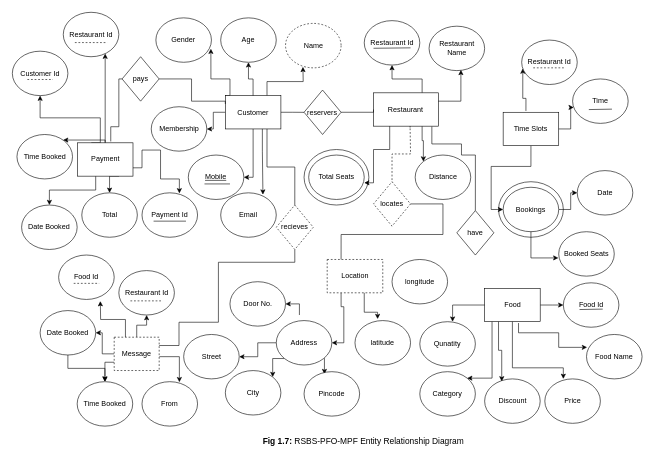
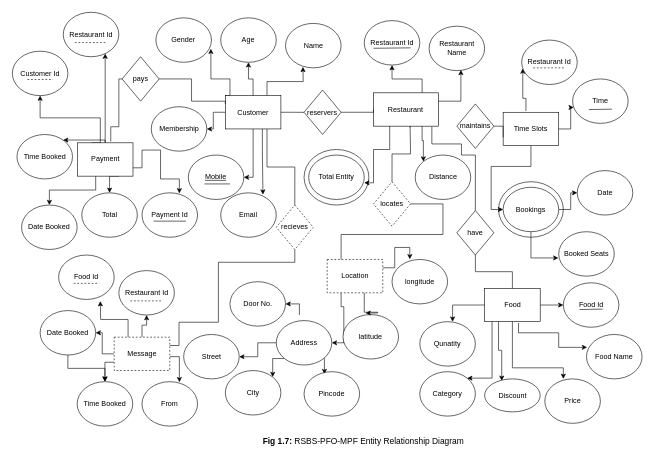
node "Name": style dashed -> solid
node "maintains": added
edge "maintains" -- "Time Slots": added
edge "Restaurant" -- "locates": style dashed -> solid
node "Total Seats": label "Total Seats" -> "Total Entity"
edge "Location" -> "longitude": added
edge "have" -- "Food": added
node "latitude": moved (383, 343) -> (371, 337)
node "Message": size 45x33 -> 56x33
node "Discount": size 56x44 -> 56x33
